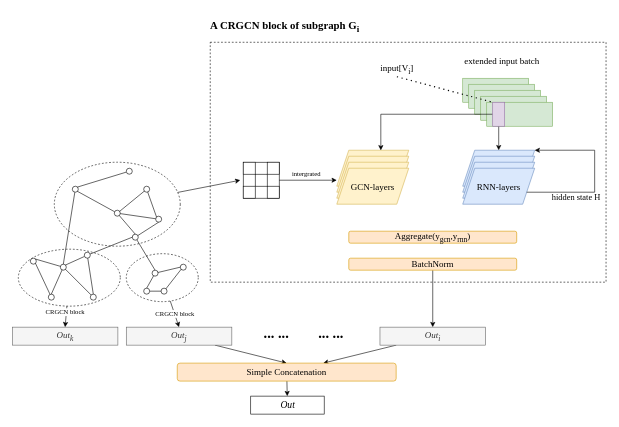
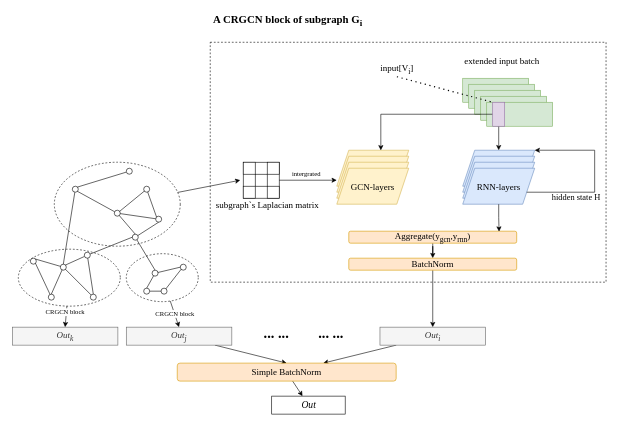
node "A CRGCN block of subgraph Gi": moved (285, 27) -> (288, 21)
node "subgraph`s Laplacian matrix": added
edge "RNN-layers" -> "Aggregate(ygcn,yrnn)": added
edge "Aggregate(ygcn,yrnn)" -> "BatchNorm": added
node "Simple Concatenation": label "Simple Concatenation" -> "Simple BatchNorm"
node "Out": moved (288, 405) -> (309, 405)
